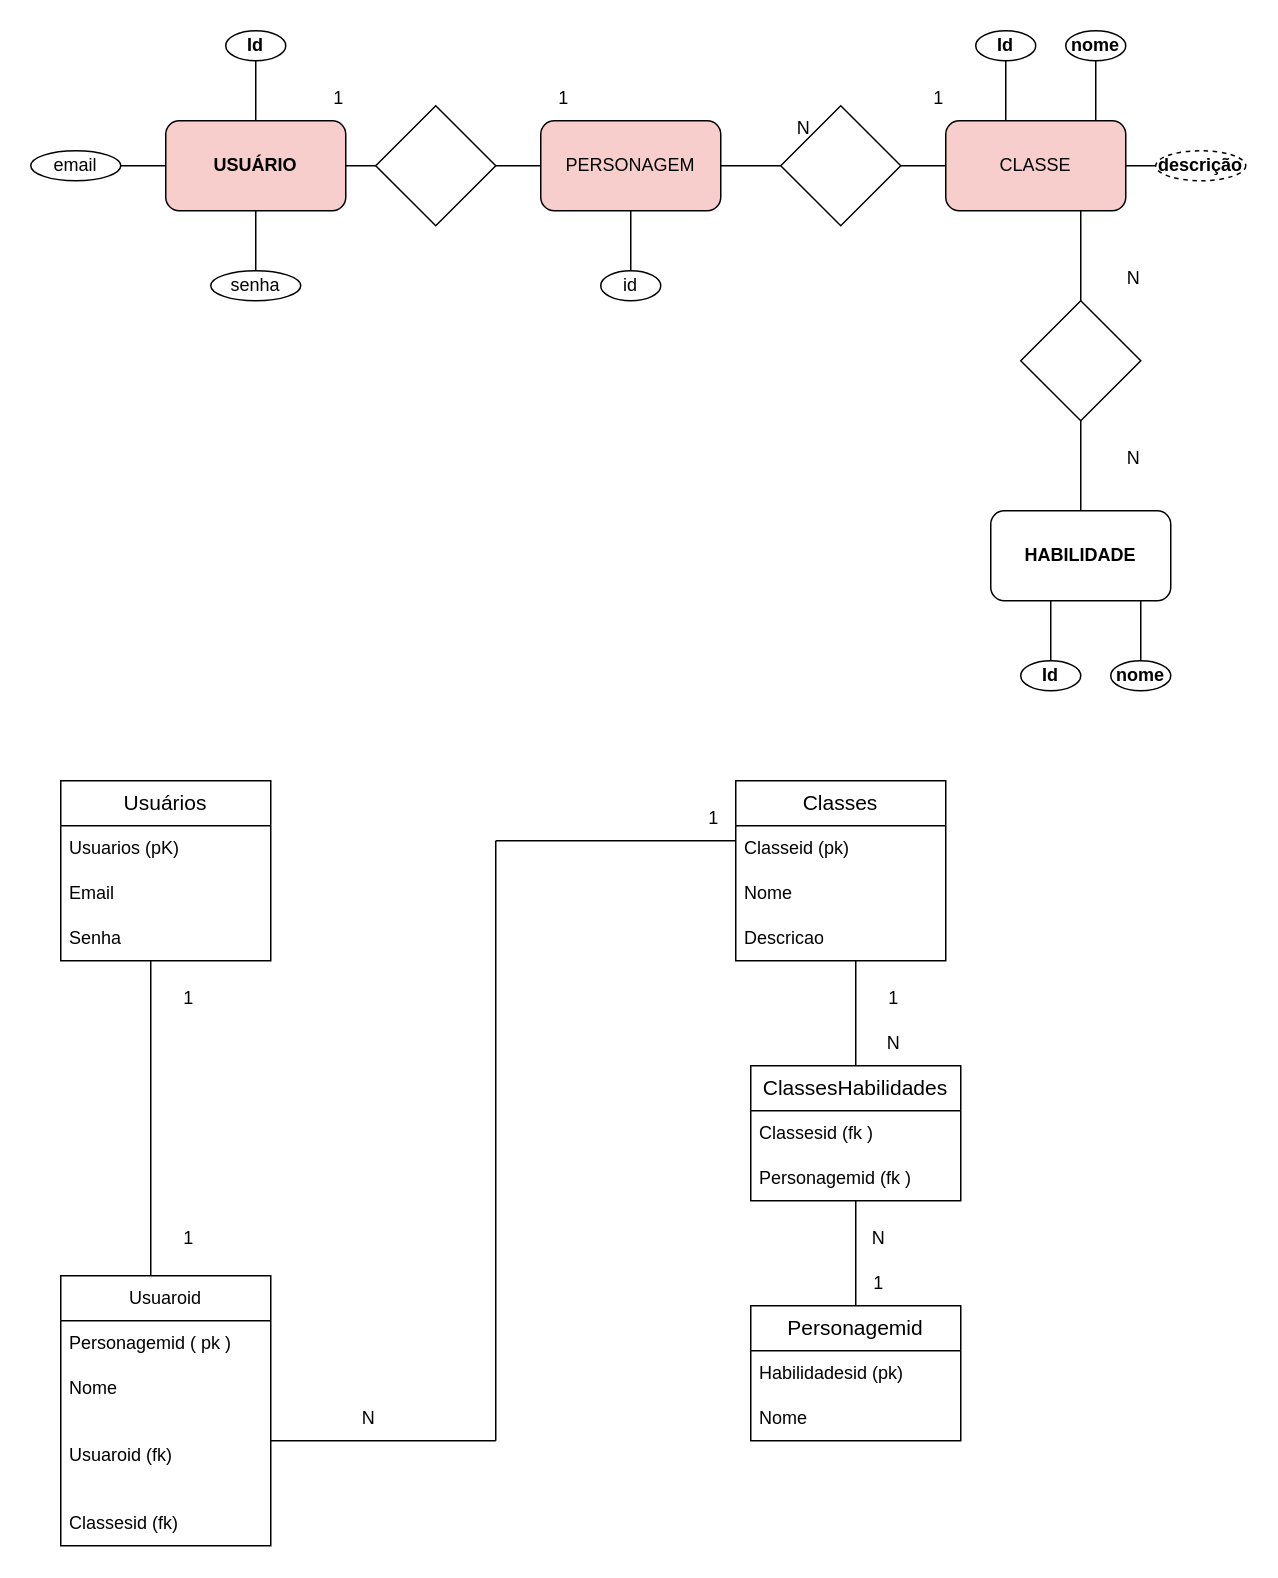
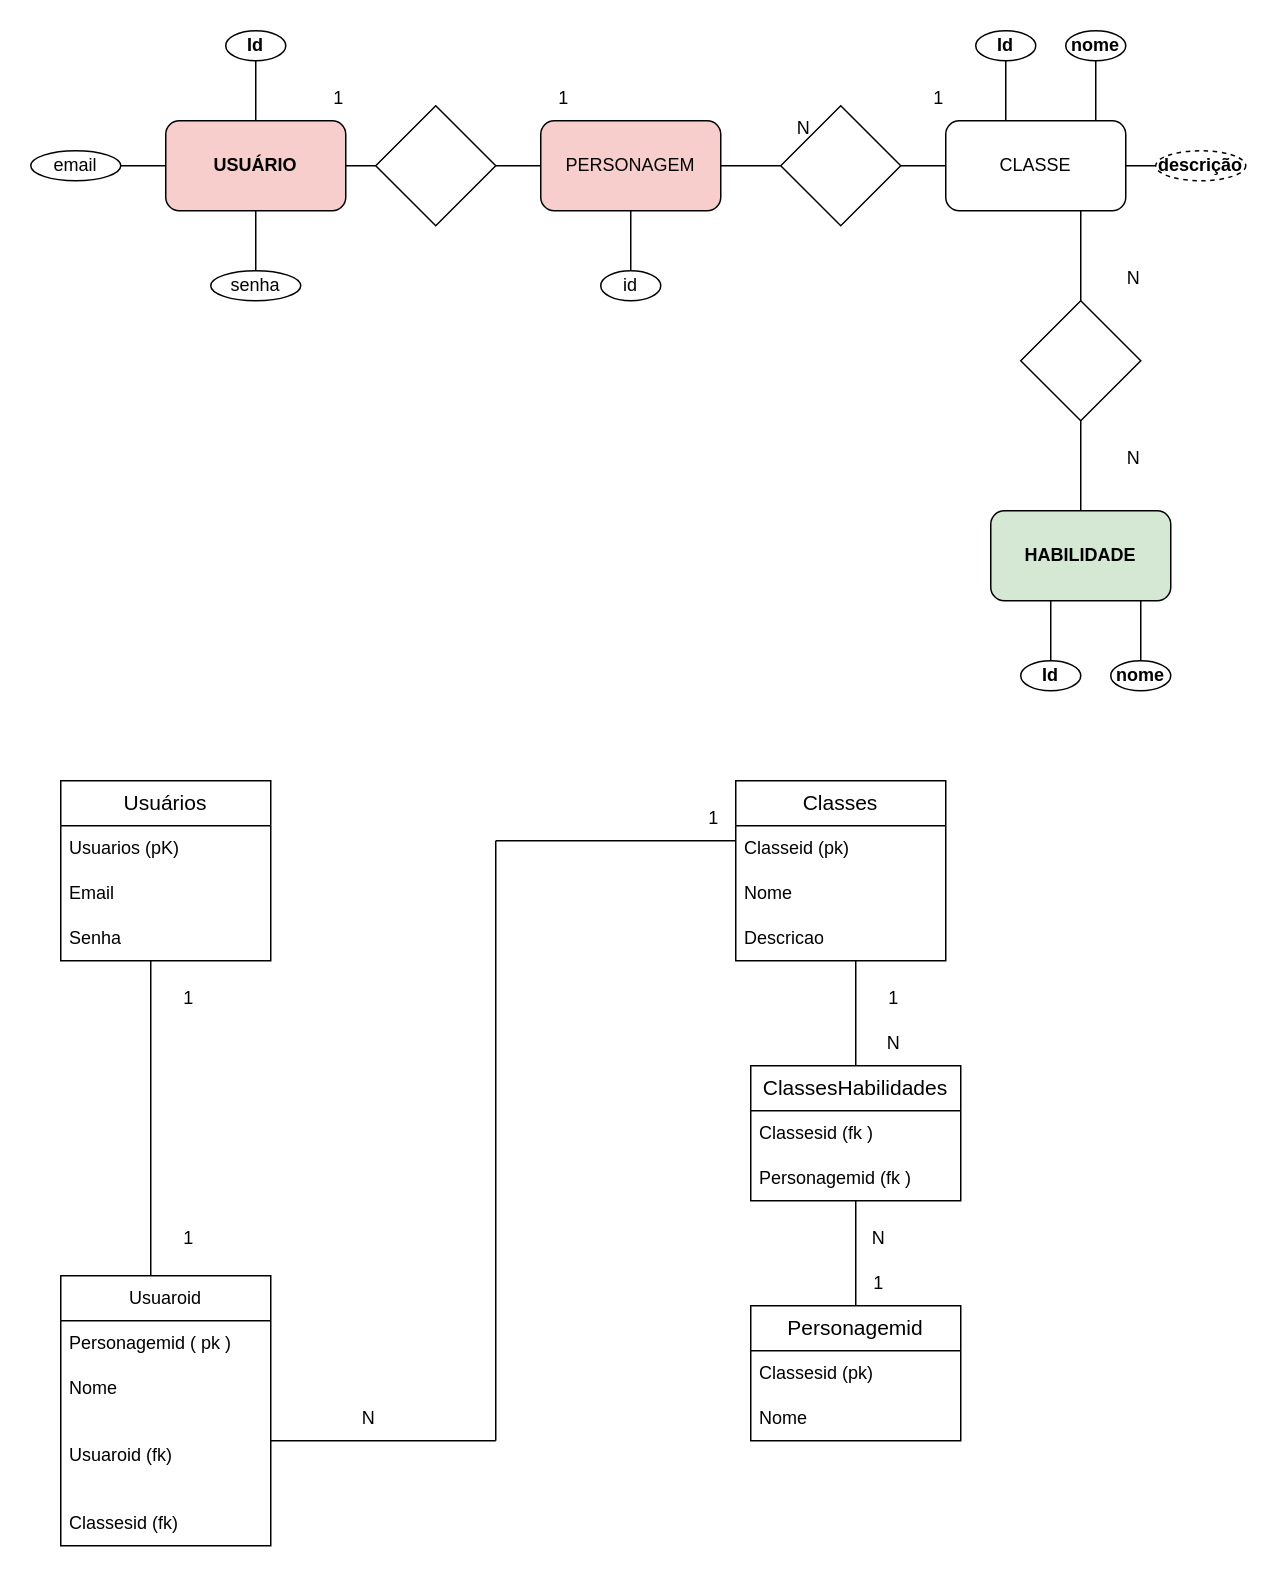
node "CLASSE": fillcolor #f8cecc -> #ffffff
node "HABILIDADE": fillcolor #ffffff -> #d5e8d4
node "Habilidadesid (pk)": label "Habilidadesid (pk)" -> "Classesid (pk)"
